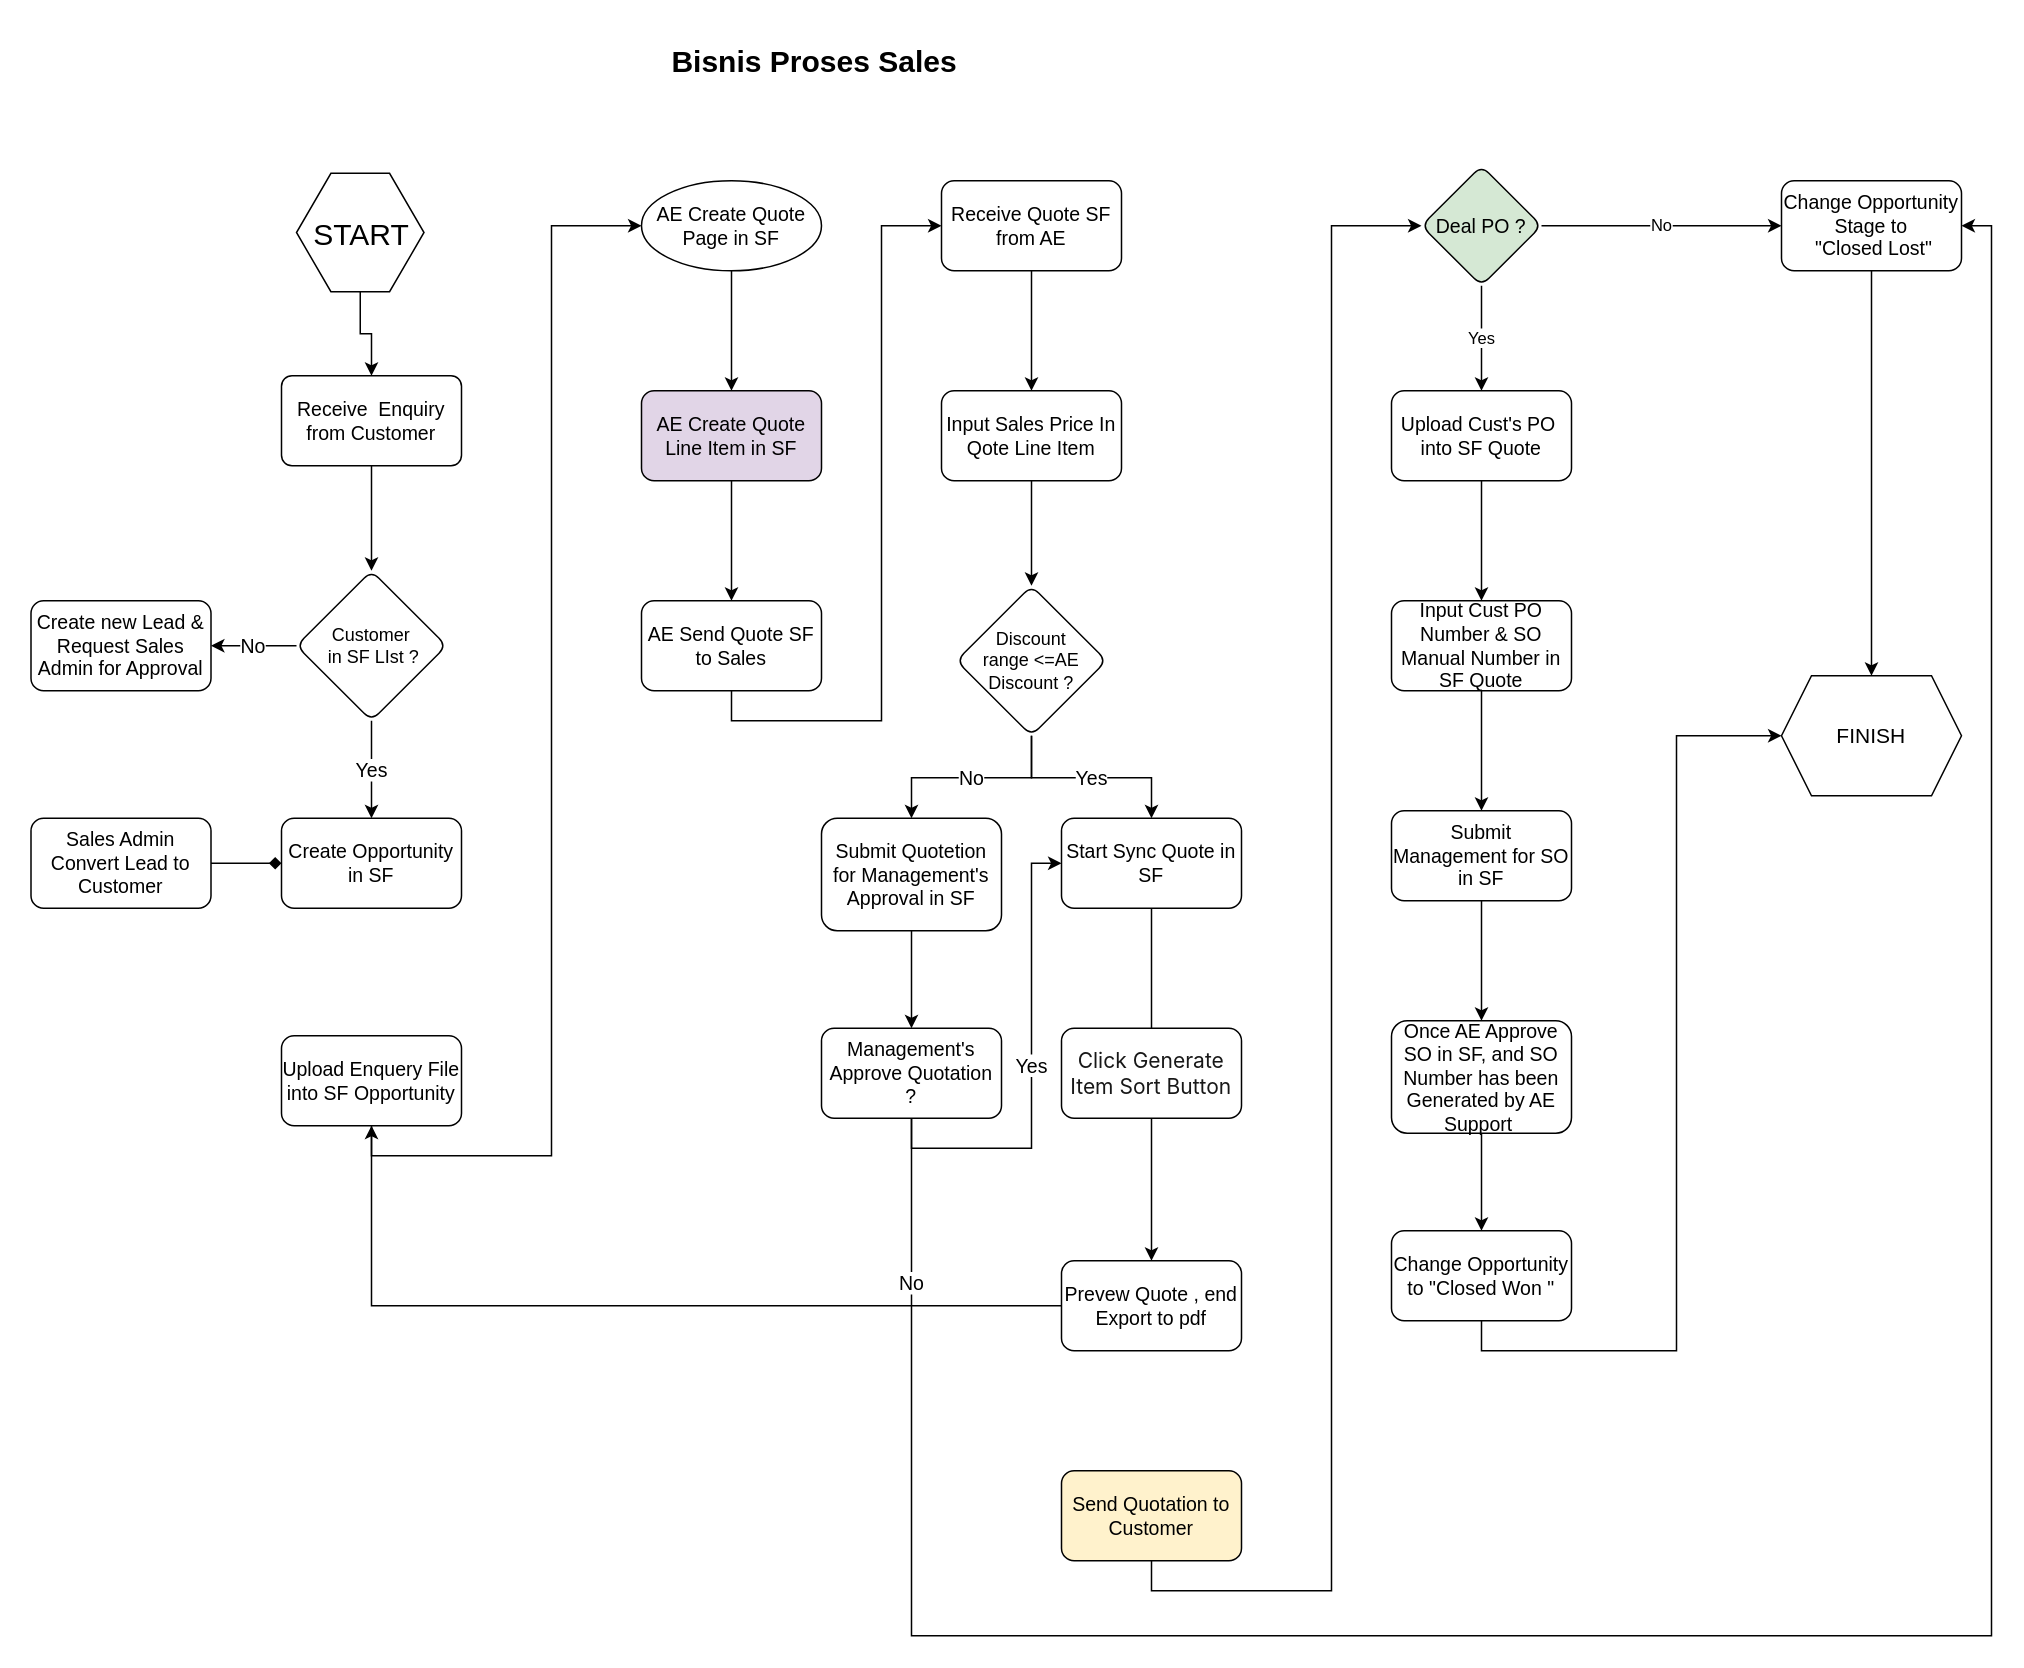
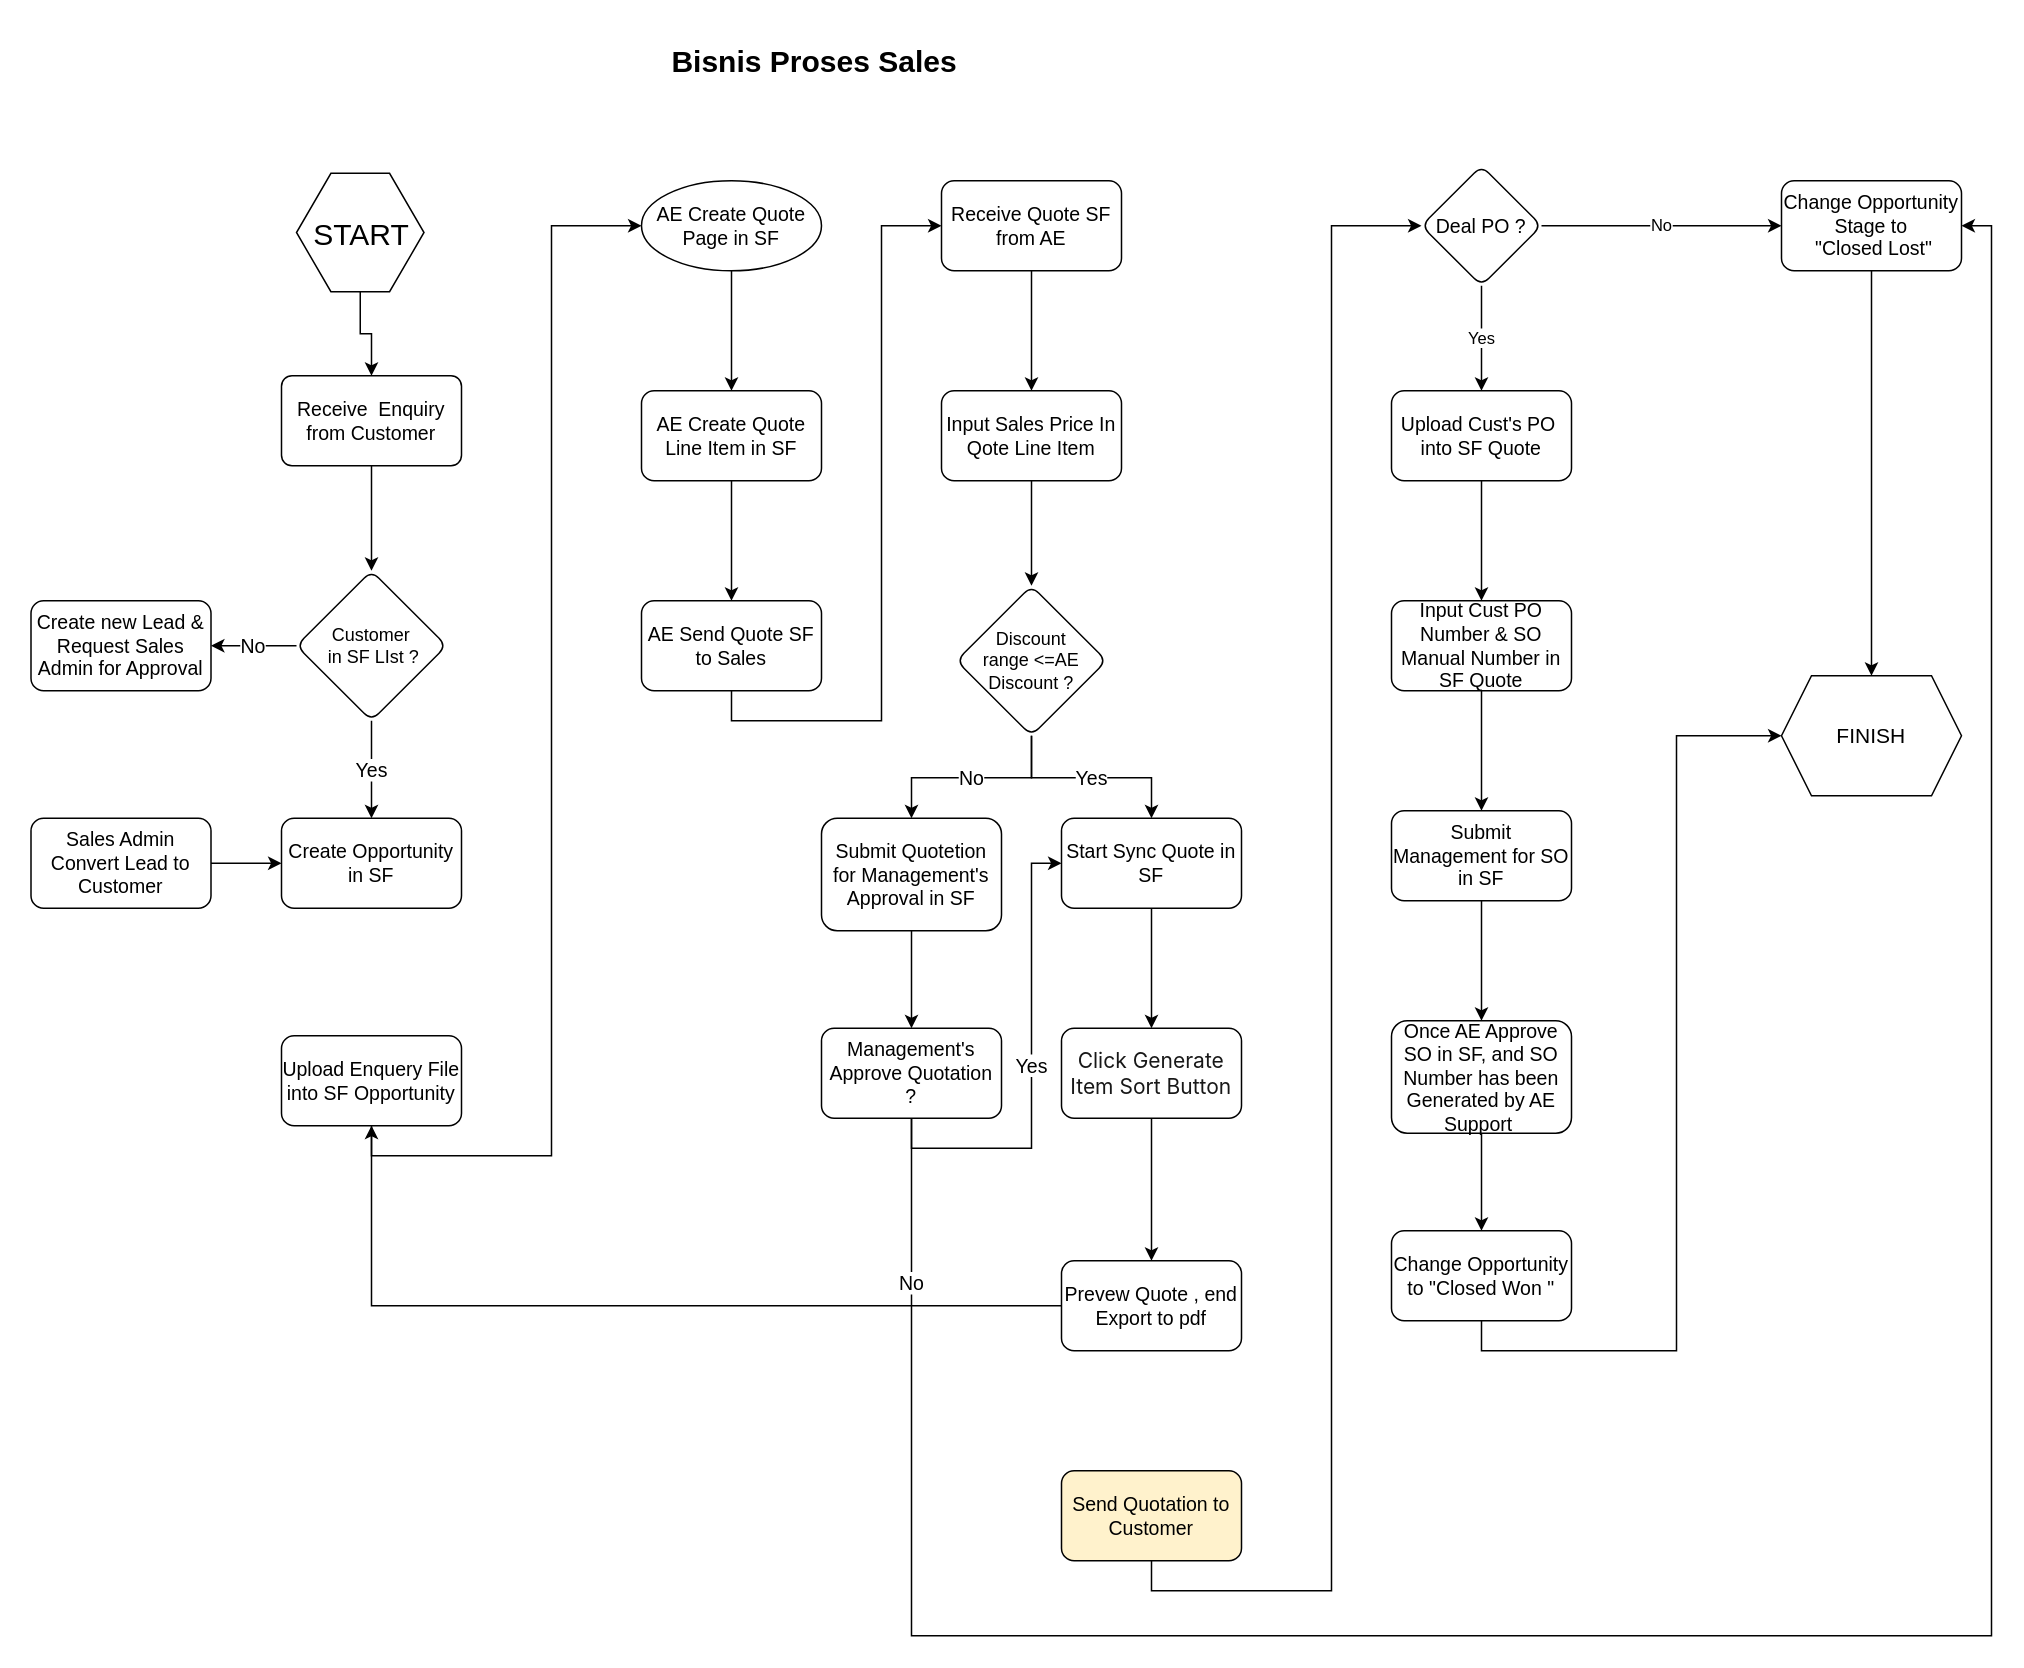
node "Deal PO ?": fillcolor #d5e8d4 -> #ffffff
node "AE Create Quote Line Item in SF": fillcolor #e1d5e7 -> #ffffff
edge "Sales Admin Convert Lead to Customer" -> "Create Opportunity in SF": arrowhead diamond -> classic
edge "Start Sync Quote in SF" -- "Click Generate Item Sort Button": arrowhead none -> classic
